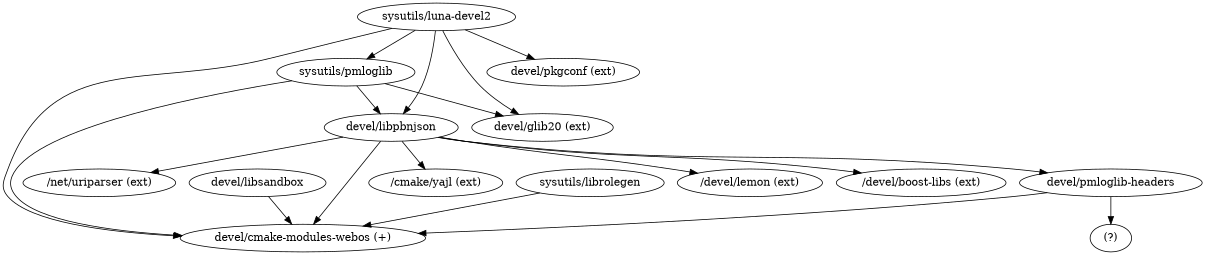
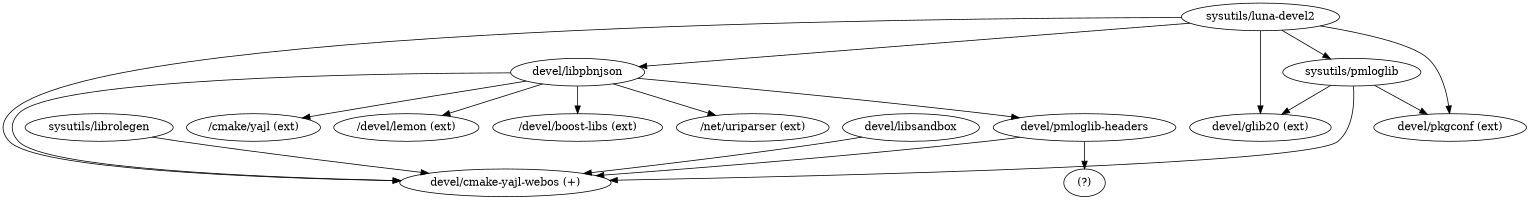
edge "sysutils/pmloglib" -> "devel/libpbnjson": now "sysutils/pmloglib" -> "devel/pkgconf (ext)"
node "devel/cmake-modules-webos (+)": label "devel/cmake-modules-webos (+)" -> "devel/cmake-yajl-webos (+)"
